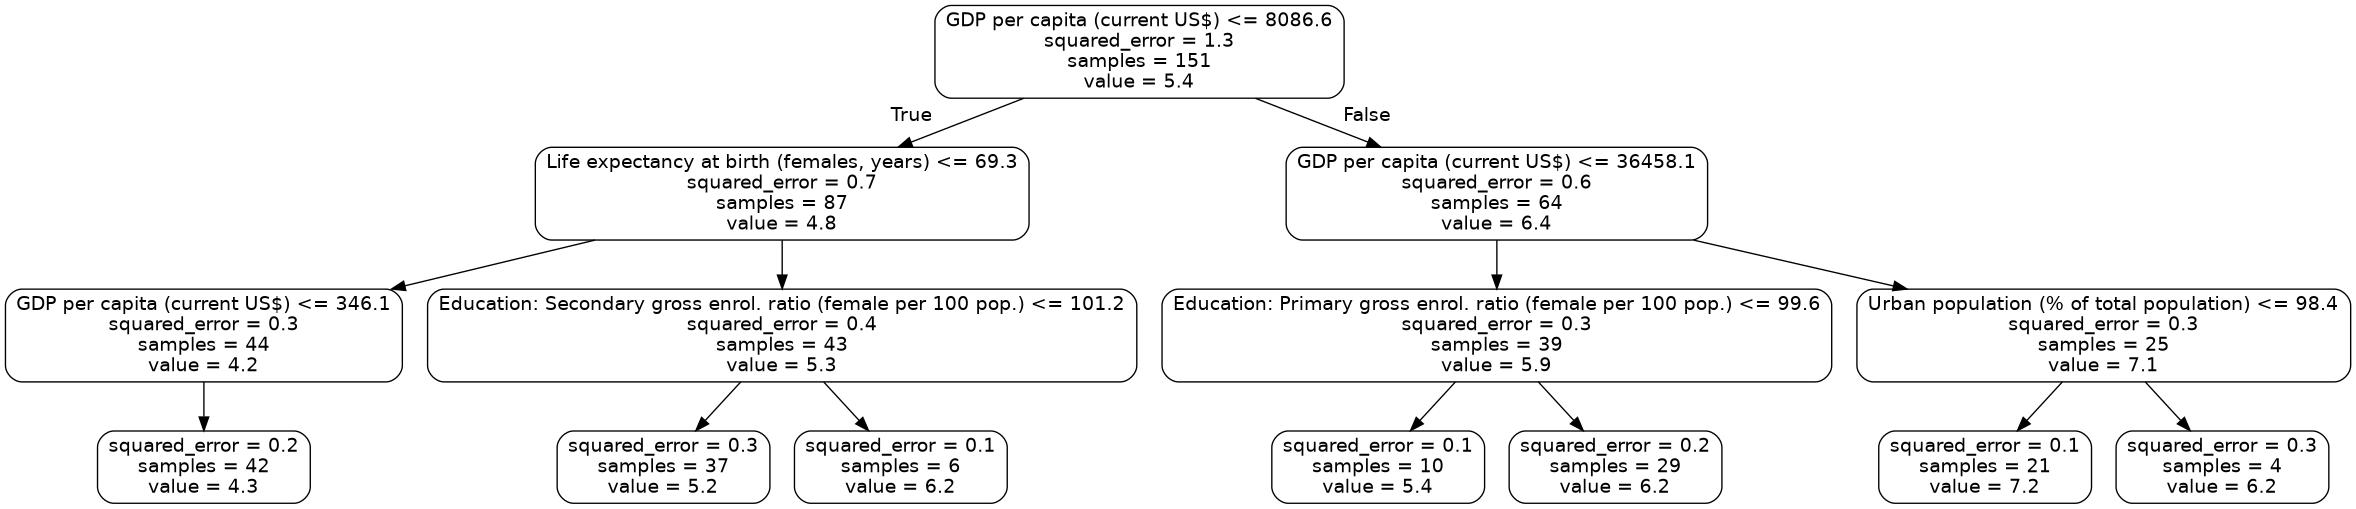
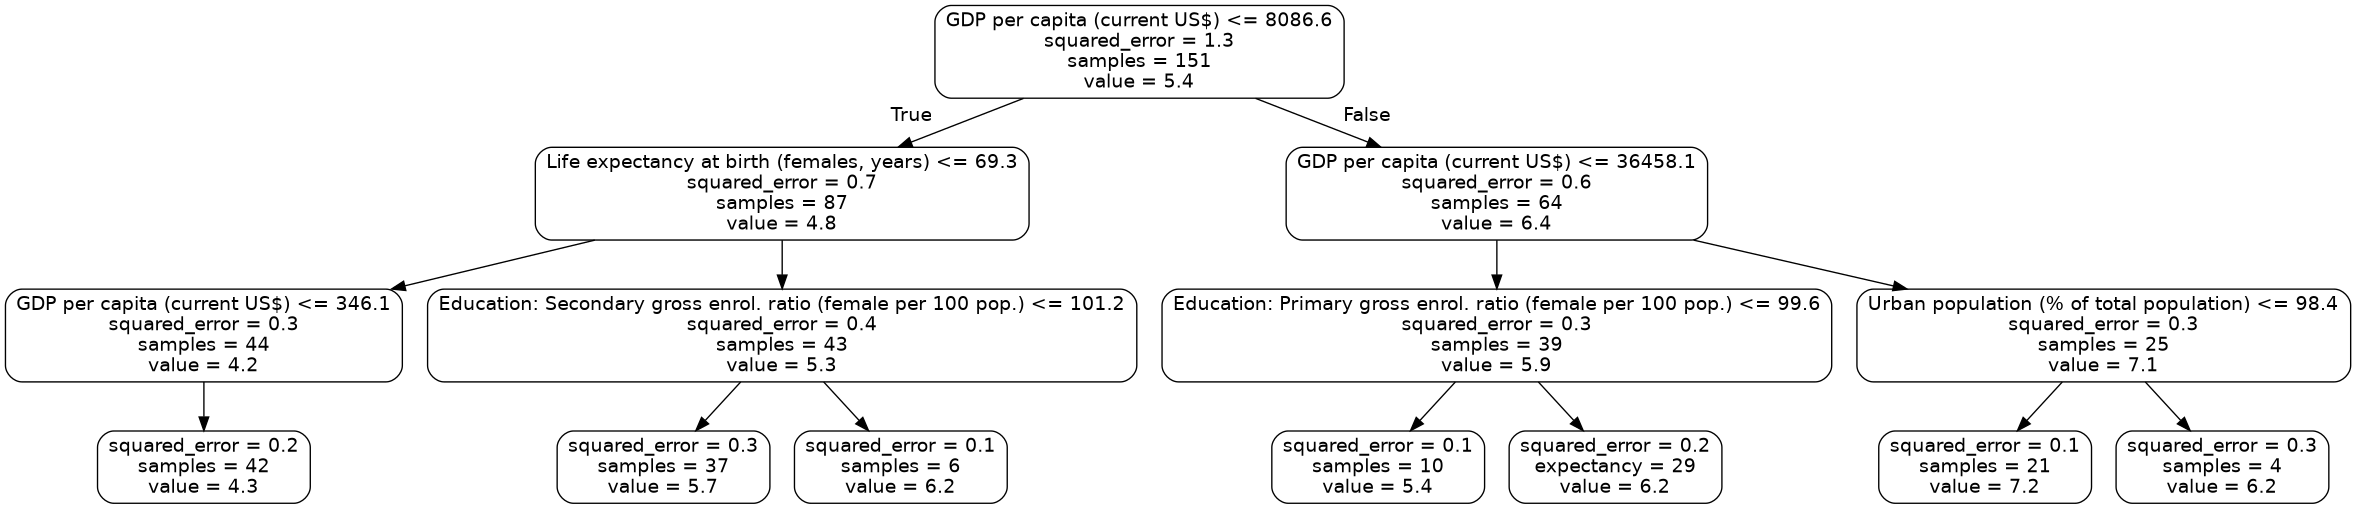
node "squared_error = 0.3 samples = 37 value = 5.2": label "squared_error = 0.3 samples = 37 value = 5.2" -> "squared_error = 0.3 samples = 37 value = 5.7"
node "squared_error = 0.2 samples = 29 value = 6.2": label "squared_error = 0.2 samples = 29 value = 6.2" -> "squared_error = 0.2 expectancy = 29 value = 6.2"
